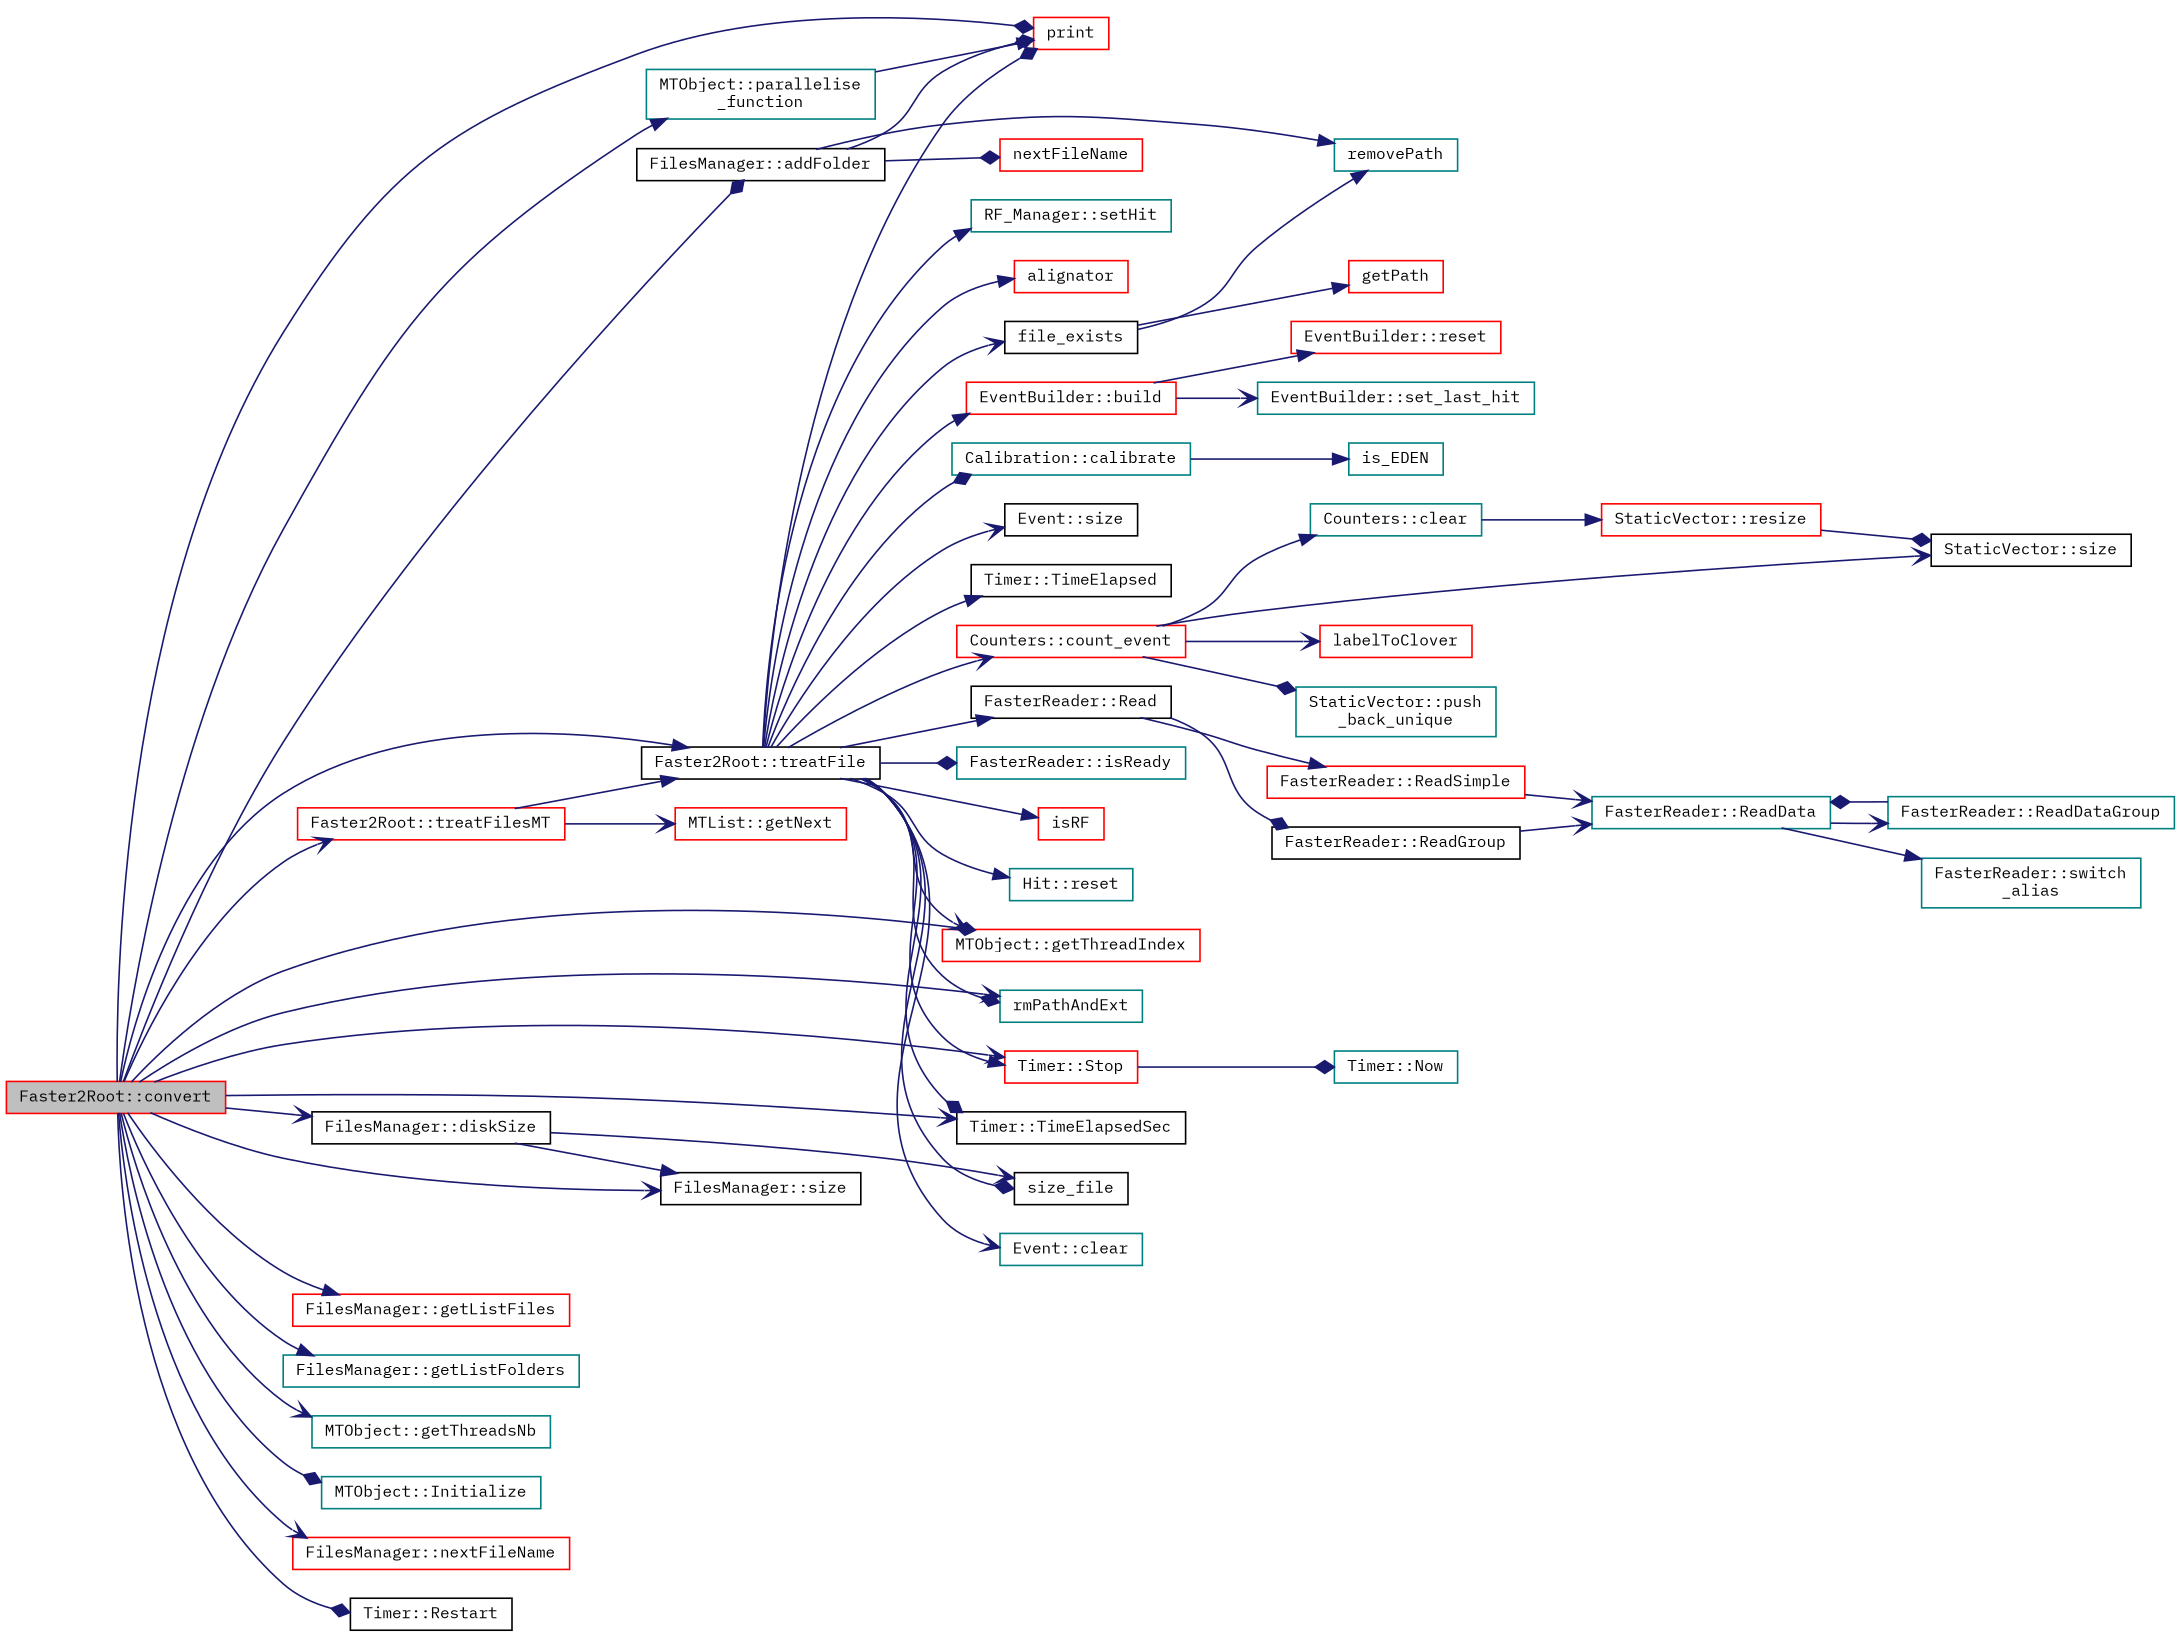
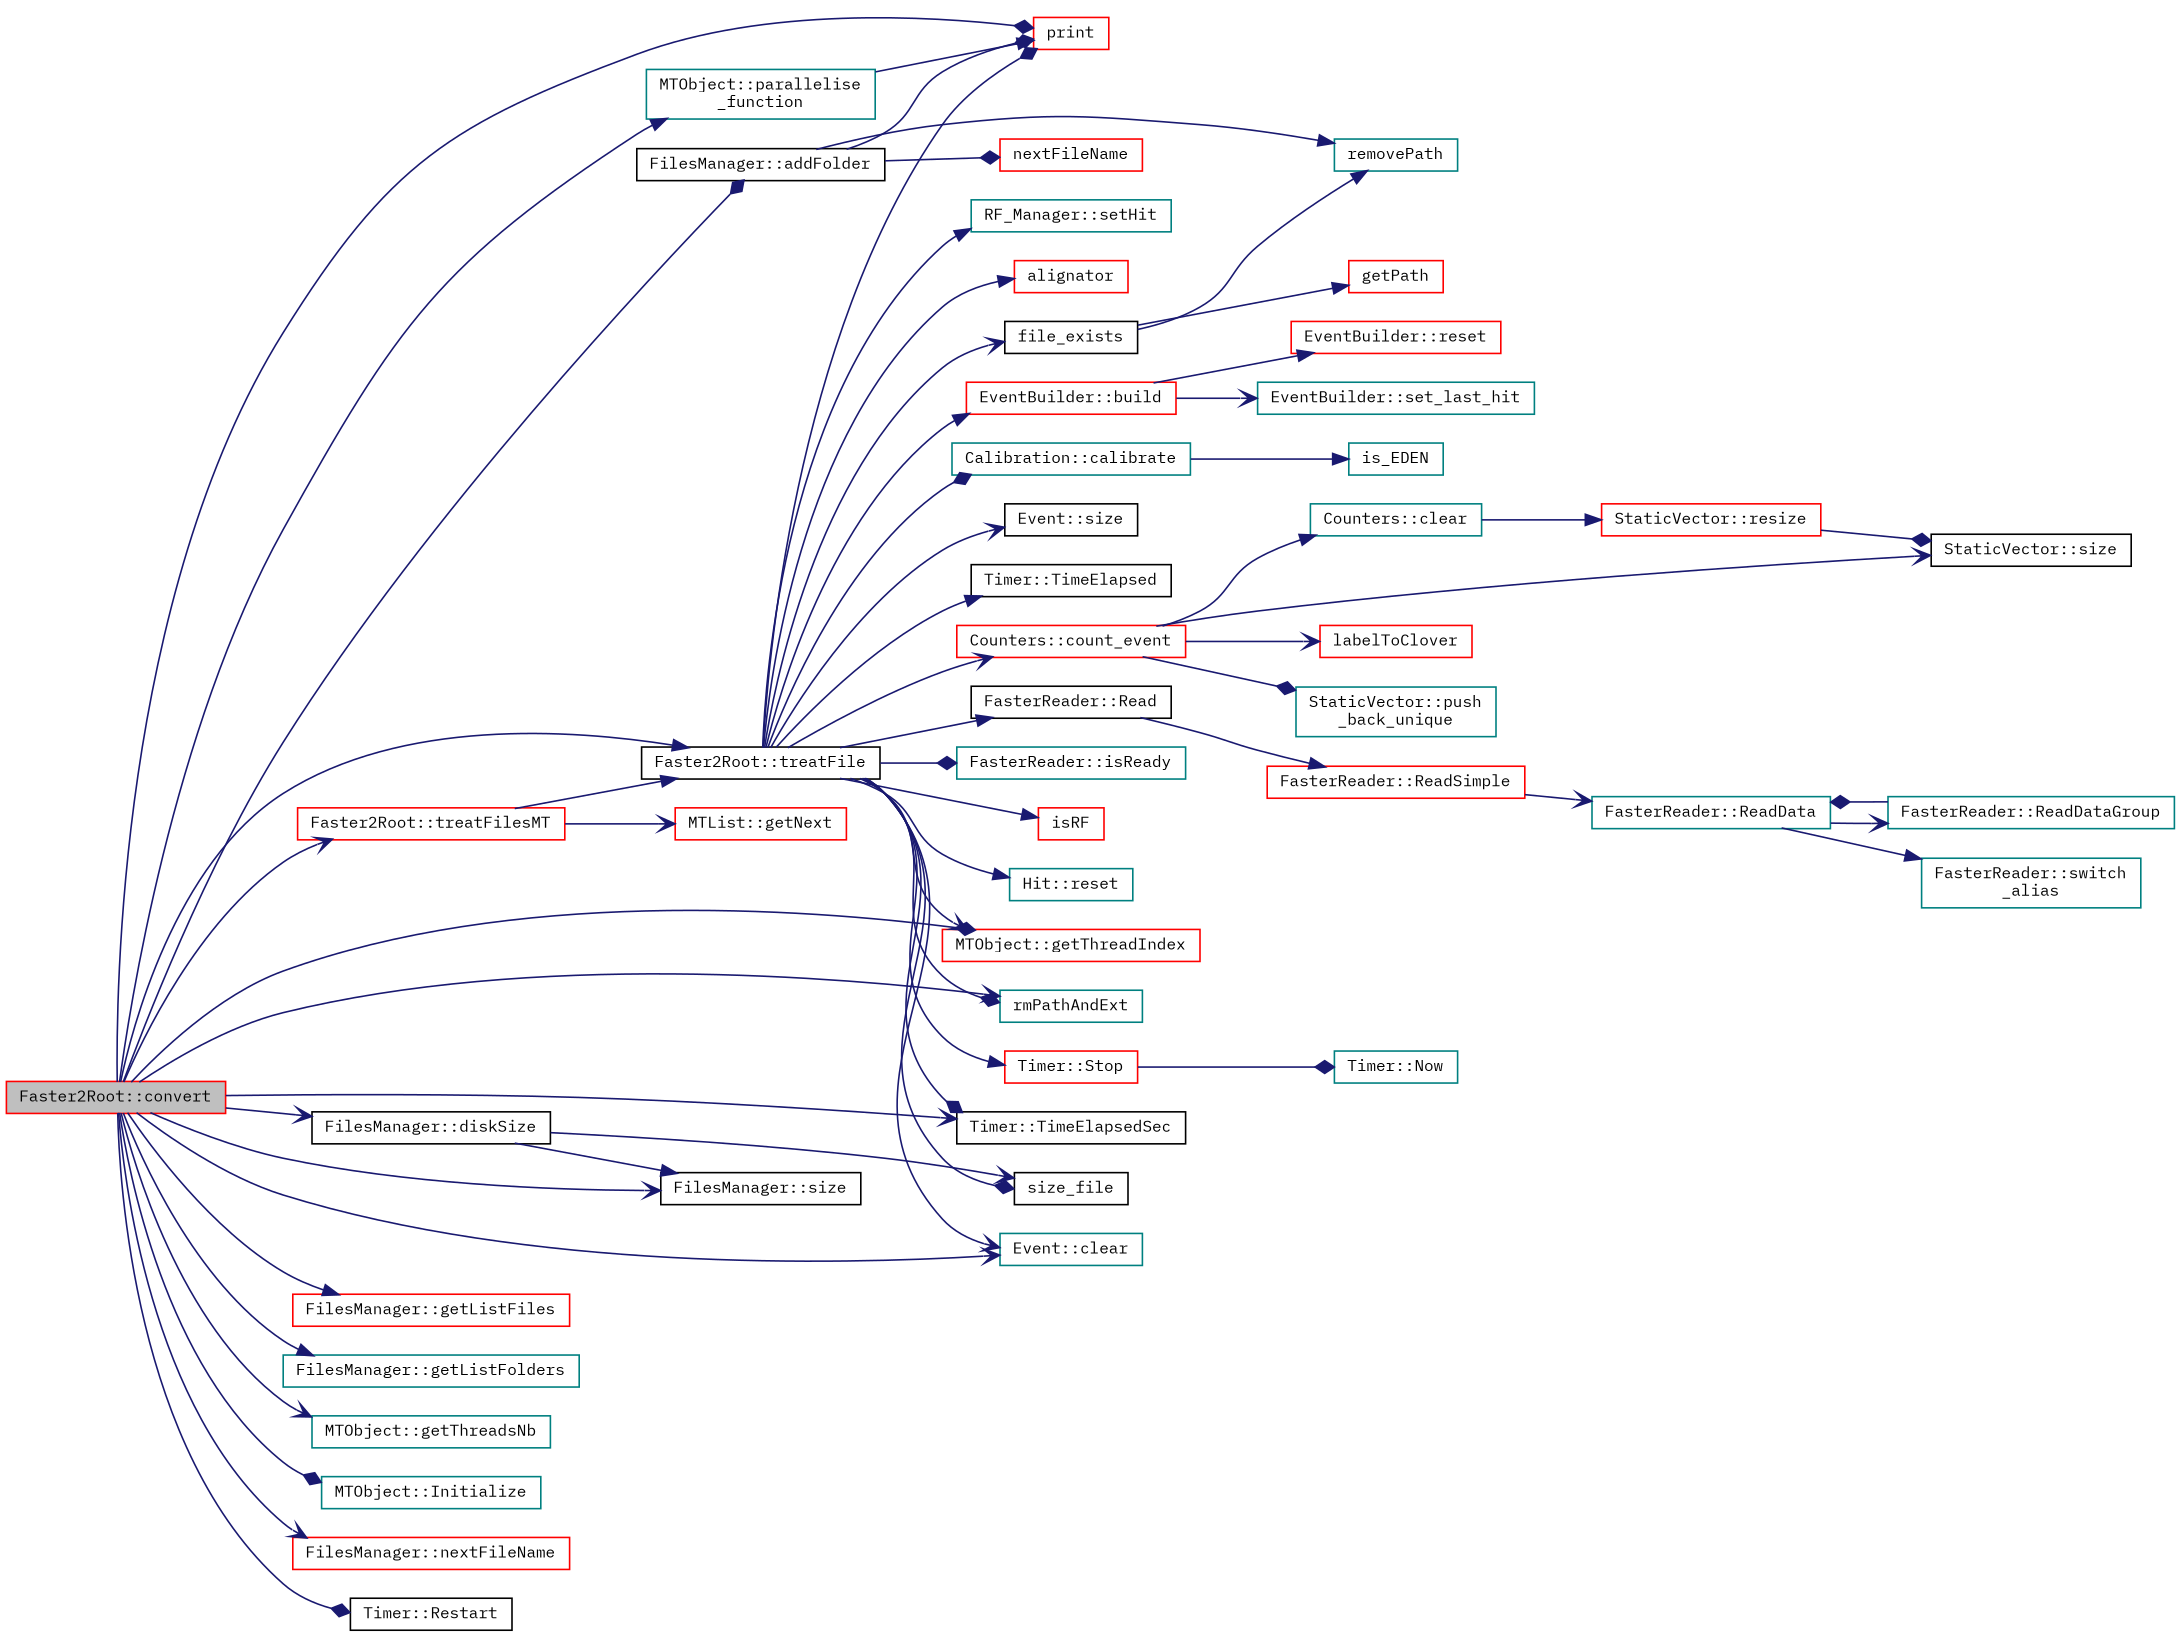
node "FasterReader::ReadGroup": removed
edge "Faster2Root::convert" -> "Timer::Stop": now "Faster2Root::convert" -> "Event::clear"
